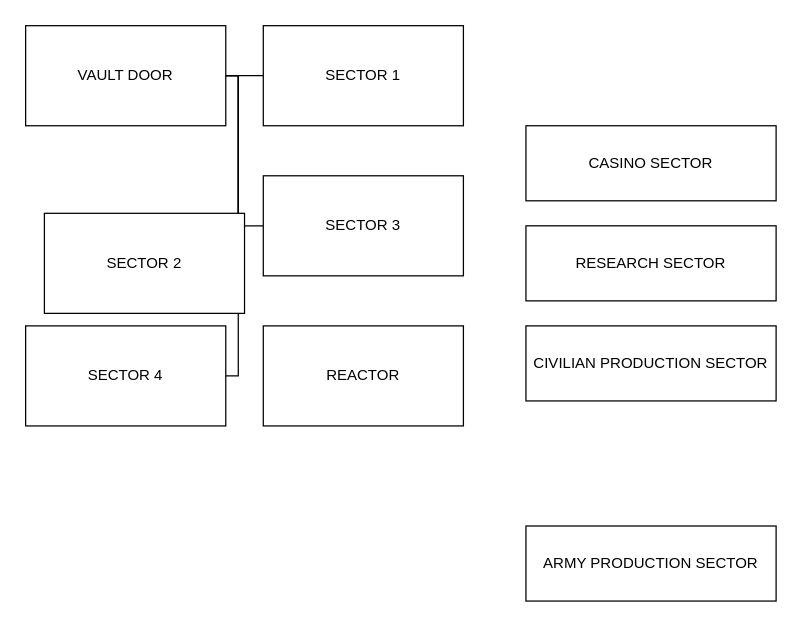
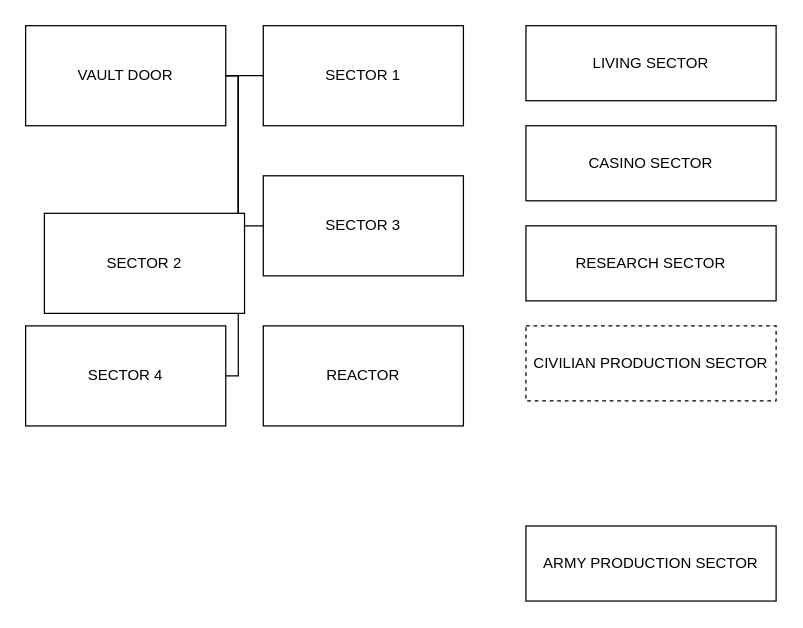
node "LIVING SECTOR": added
node "CIVILIAN PRODUCTION SECTOR": style solid -> dashed
